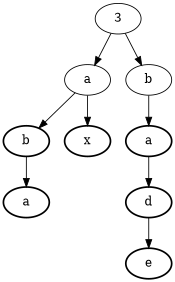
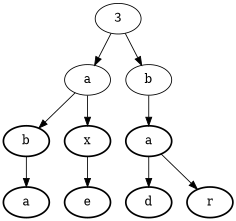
node "r": added
edge "d" -> "e": now "x" -> "e"
